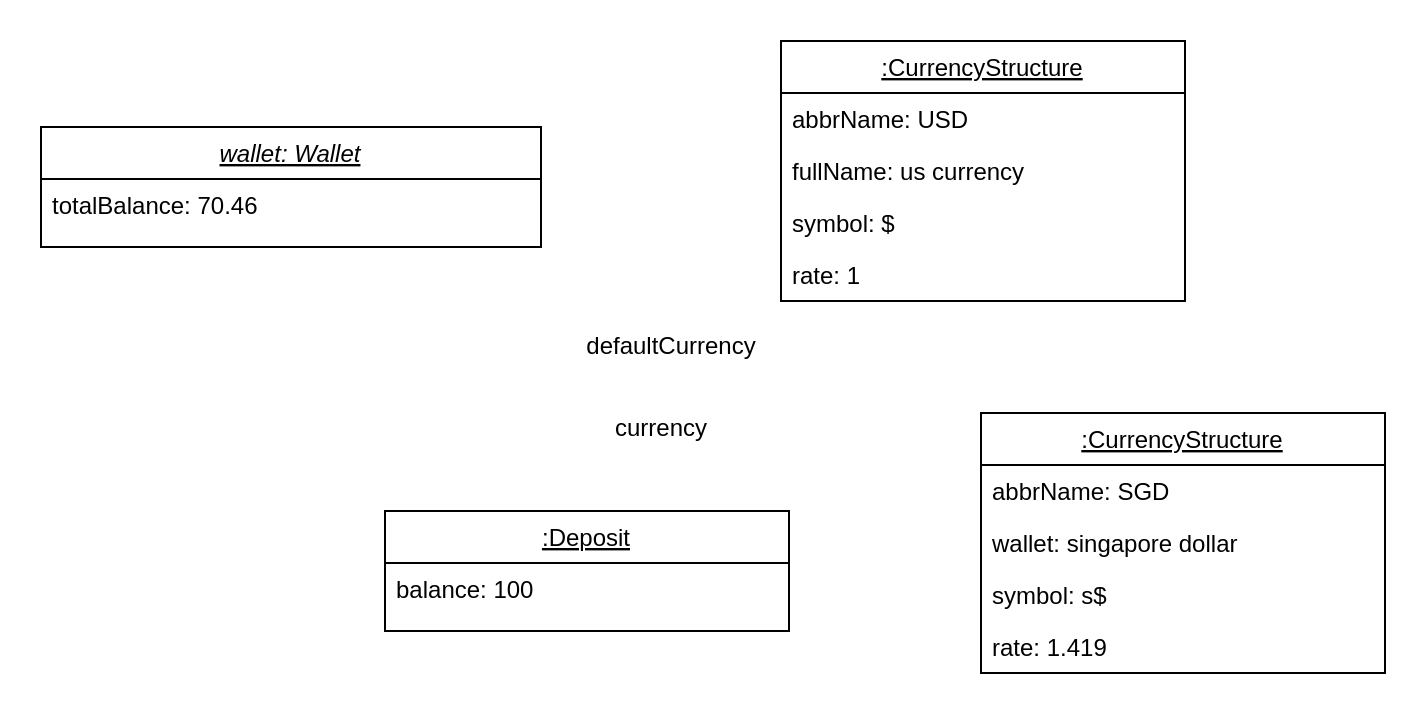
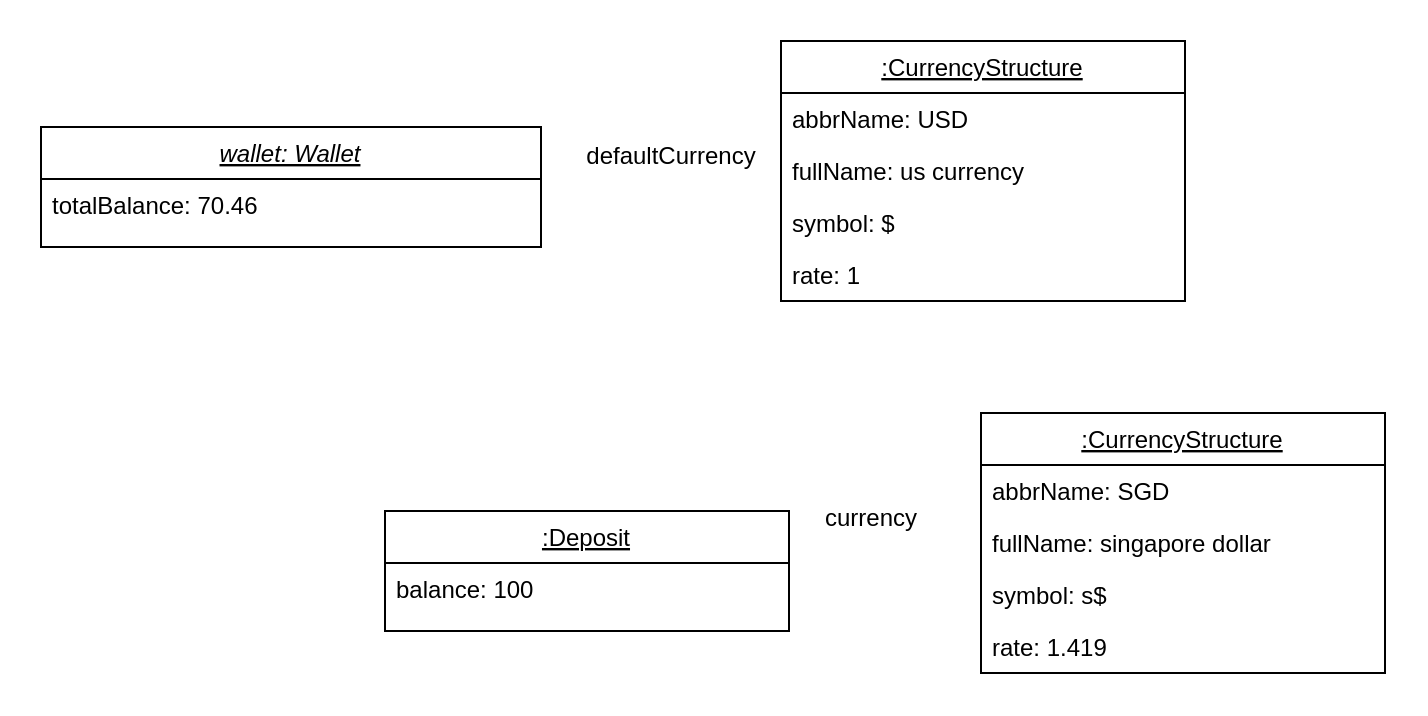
node "defaultCurrency": moved (671, 347) -> (671, 157)
node "currency": moved (661, 429) -> (871, 519)
node "wallet: singapore dollar": label "wallet: singapore dollar" -> "fullName: singapore dollar"
